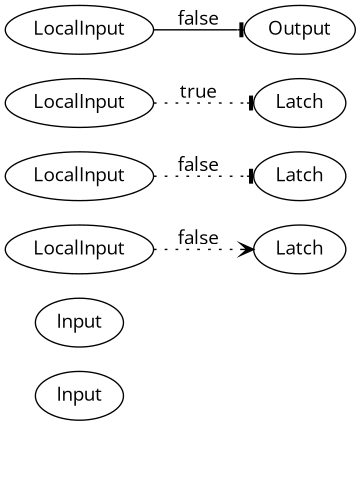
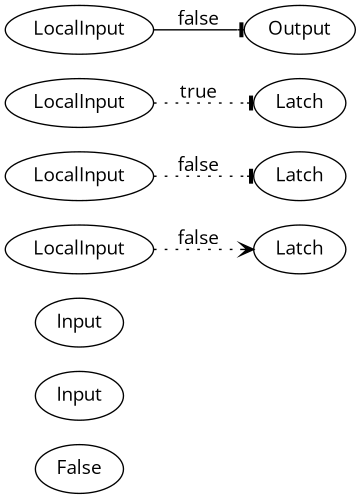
node "False": added
